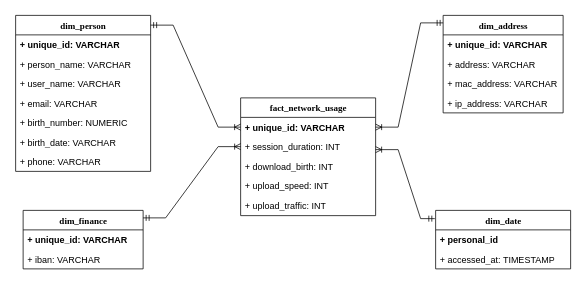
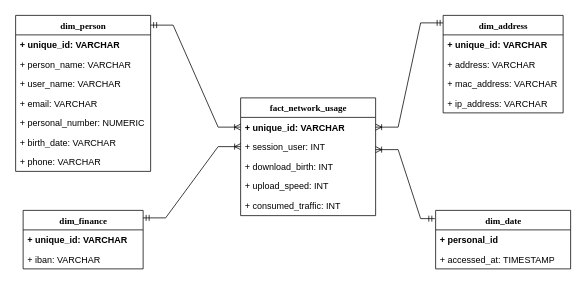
node "+ birth_number: NUMERIC": label "+ birth_number: NUMERIC" -> "+ personal_number: NUMERIC"
node "+ session_duration: INT": label "+ session_duration: INT" -> "+ session_user: INT"
node "+ upload_traffic: INT": label "+ upload_traffic: INT" -> "+ consumed_traffic: INT"
